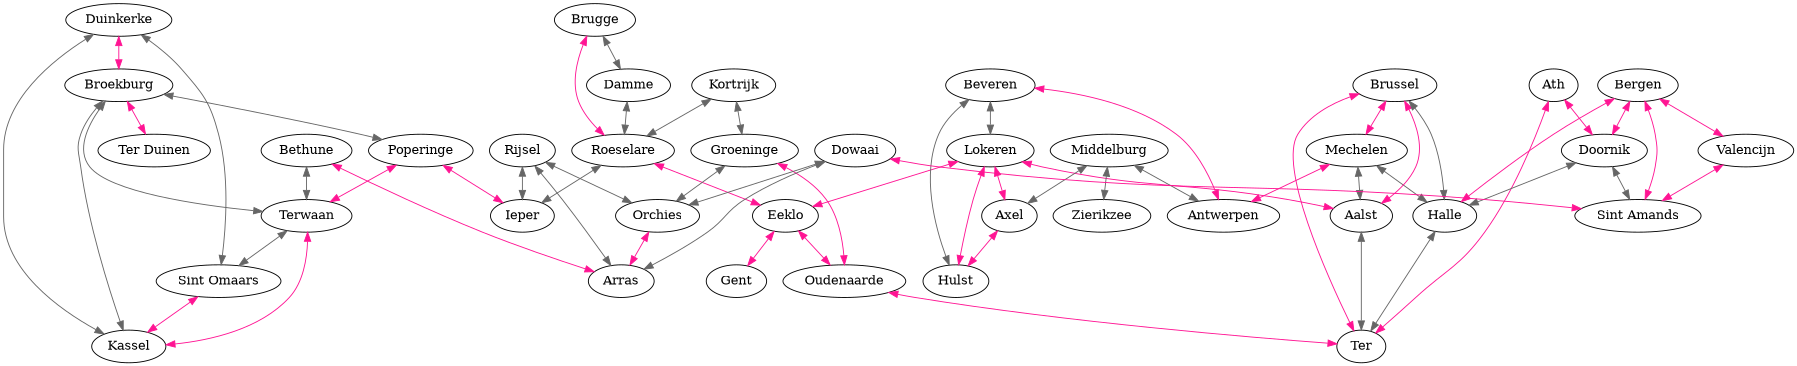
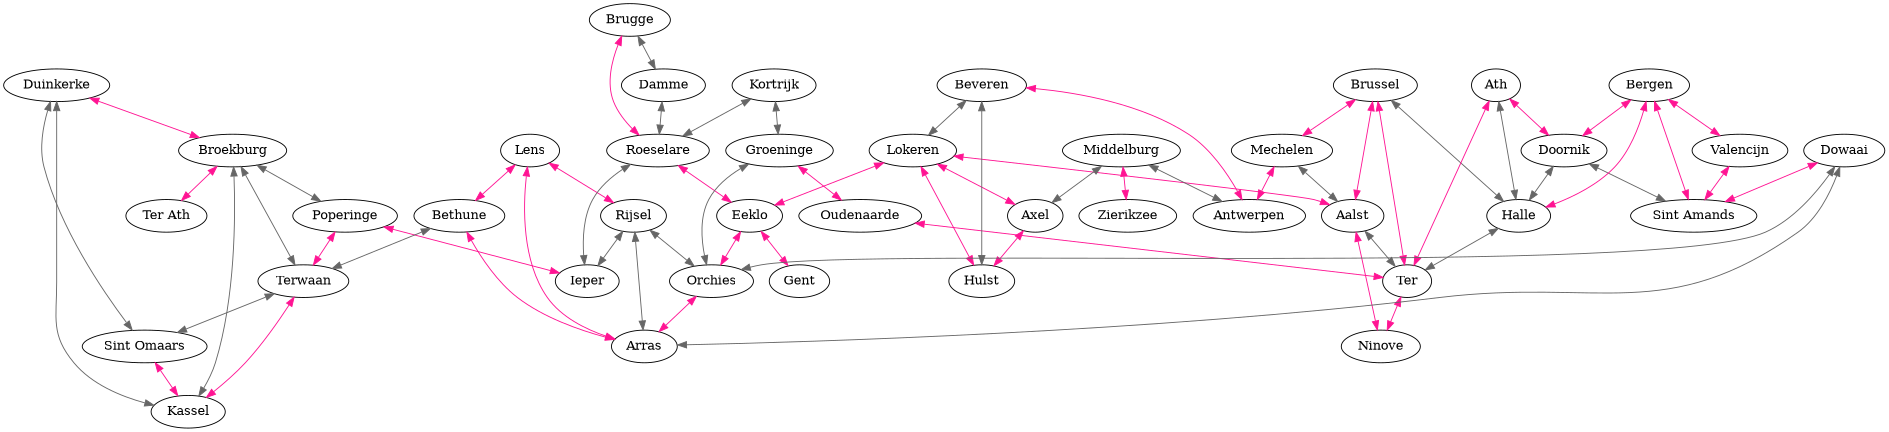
node "Ter Duinen": label "Ter Duinen" -> "Ter Ath"
node "Lens": added
edge "Mechelen" -- "Halle": now "Ath" -- "Halle"
edge "Middelburg" -- "Zierikzee": color gray40 -> deeppink
edge "Eeklo" -- "Oudenaarde": now "Eeklo" -- "Orchies"
node "Ninove": added
